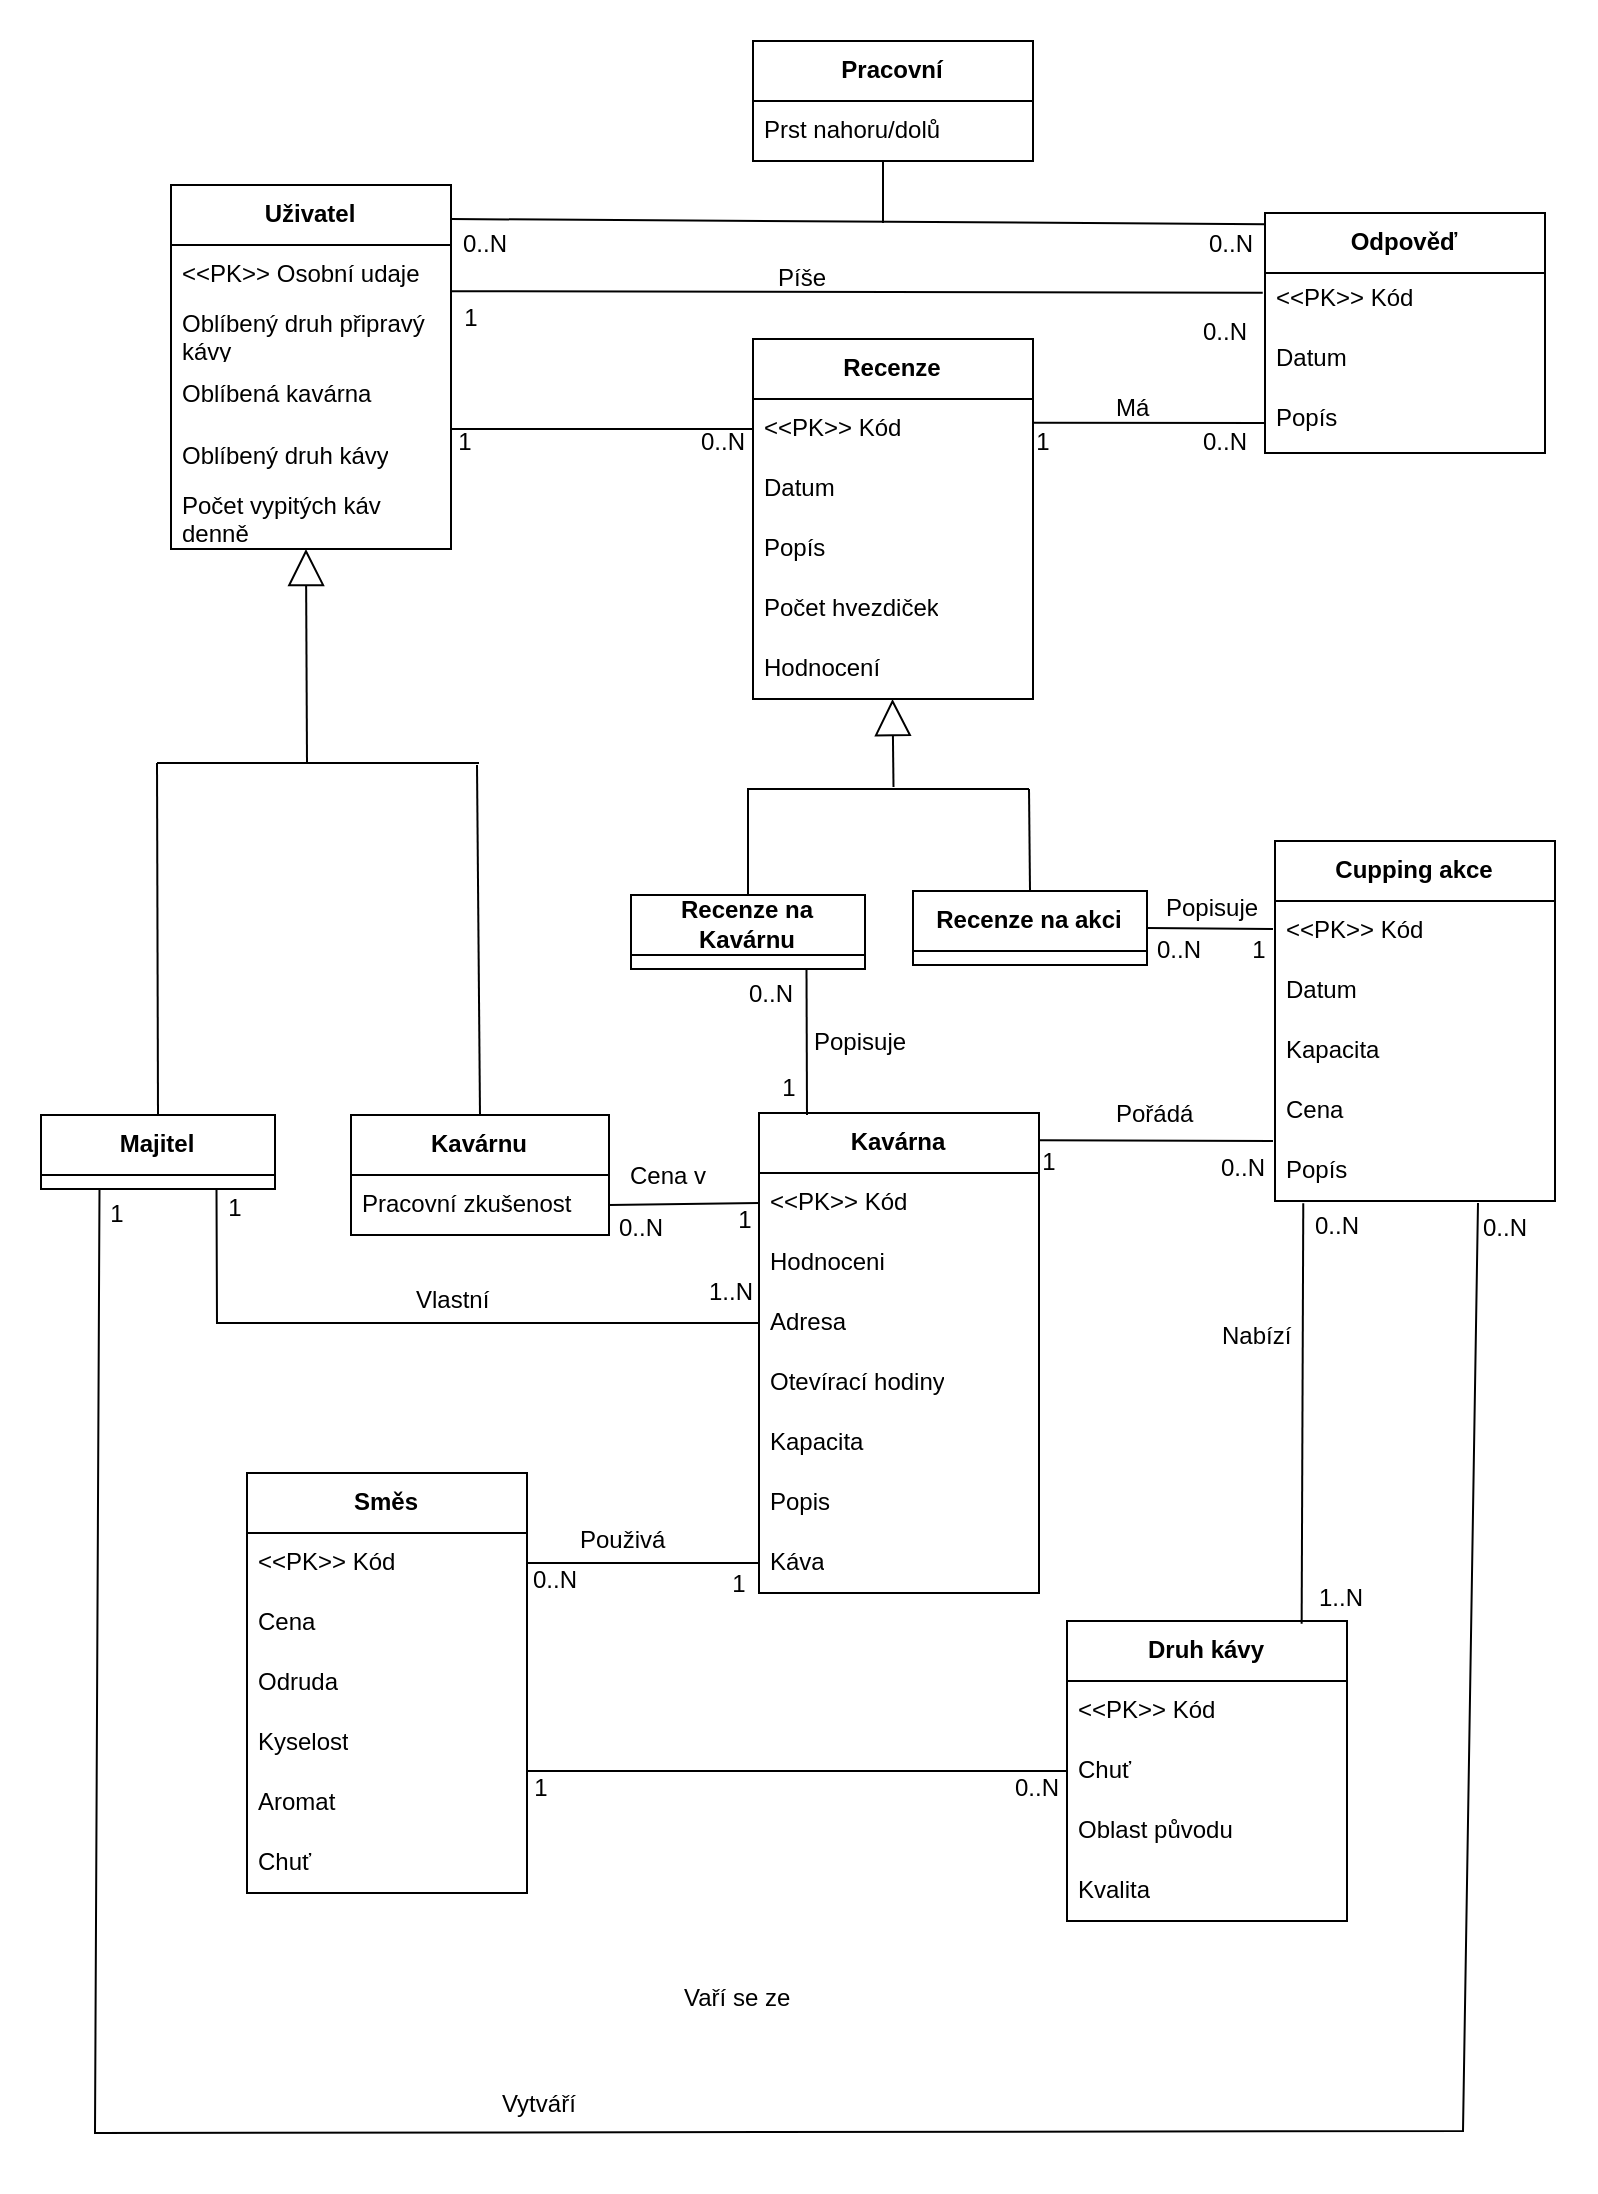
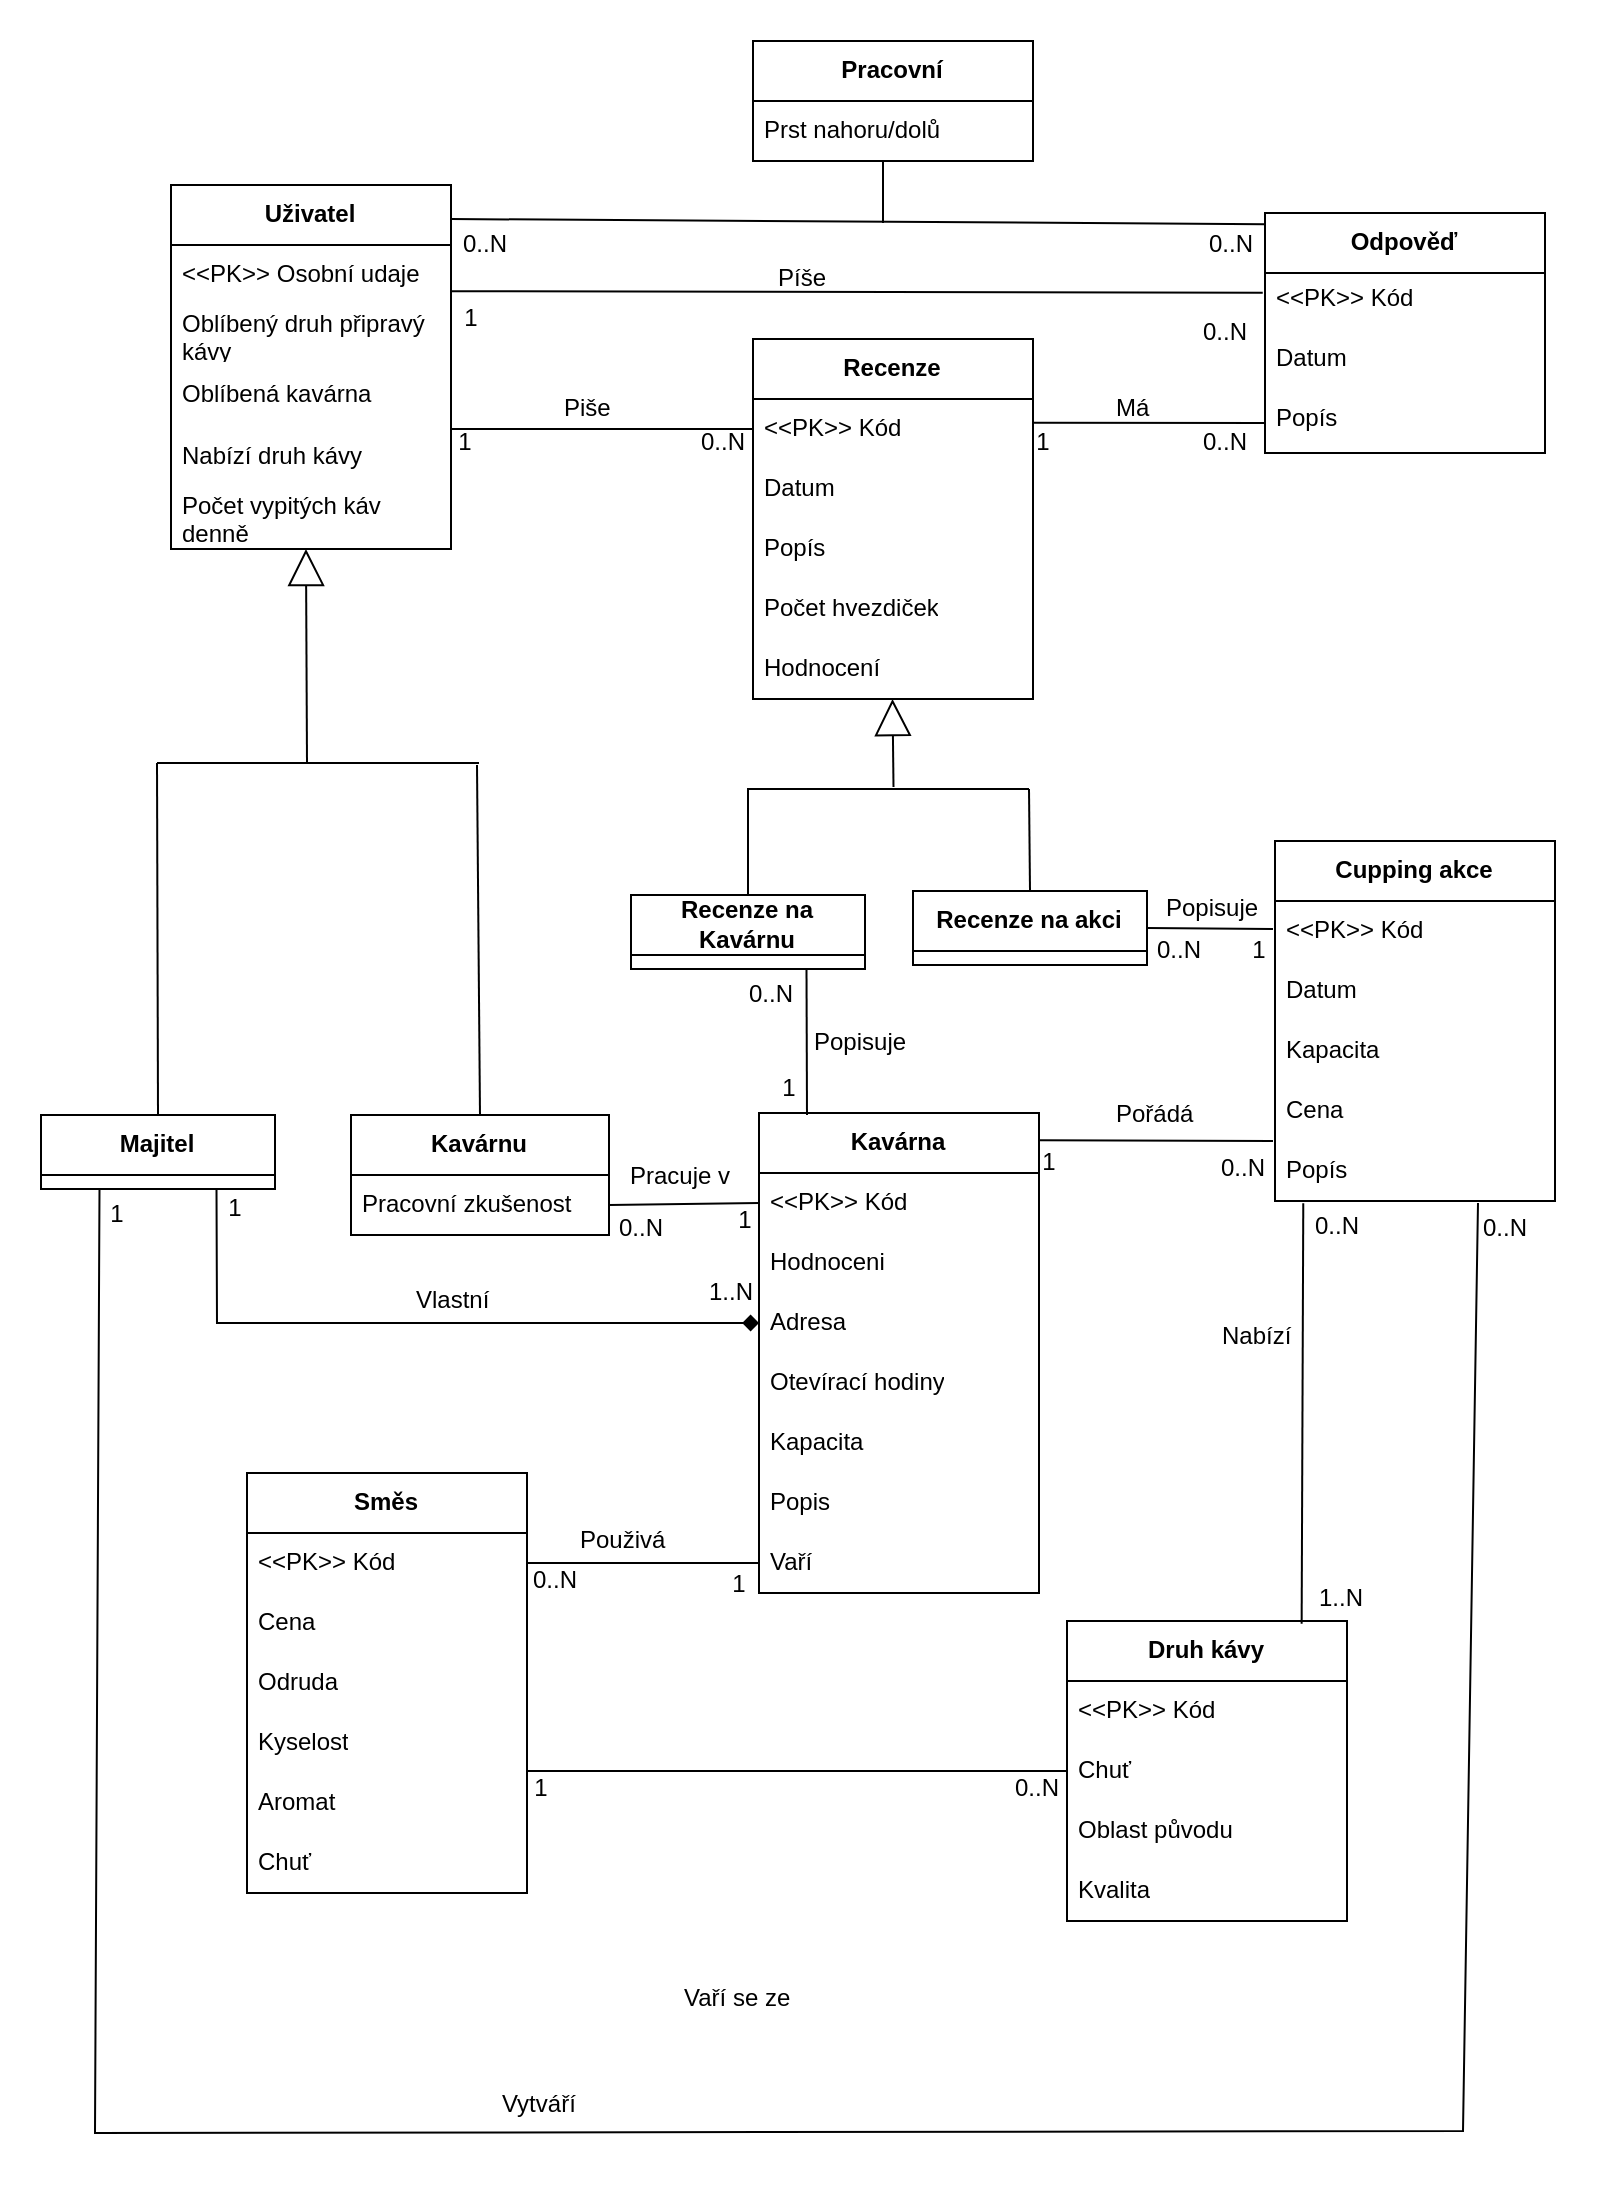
node "Piše": added
node "Oblíbený druh kávy": label "Oblíbený druh kávy" -> "Nabízí druh kávy"
node "Cena v": label "Cena v" -> "Pracuje v"
edge "Majitel" -- "Adresa": arrowhead none -> diamond
node "Káva": label "Káva" -> "Vaří"
